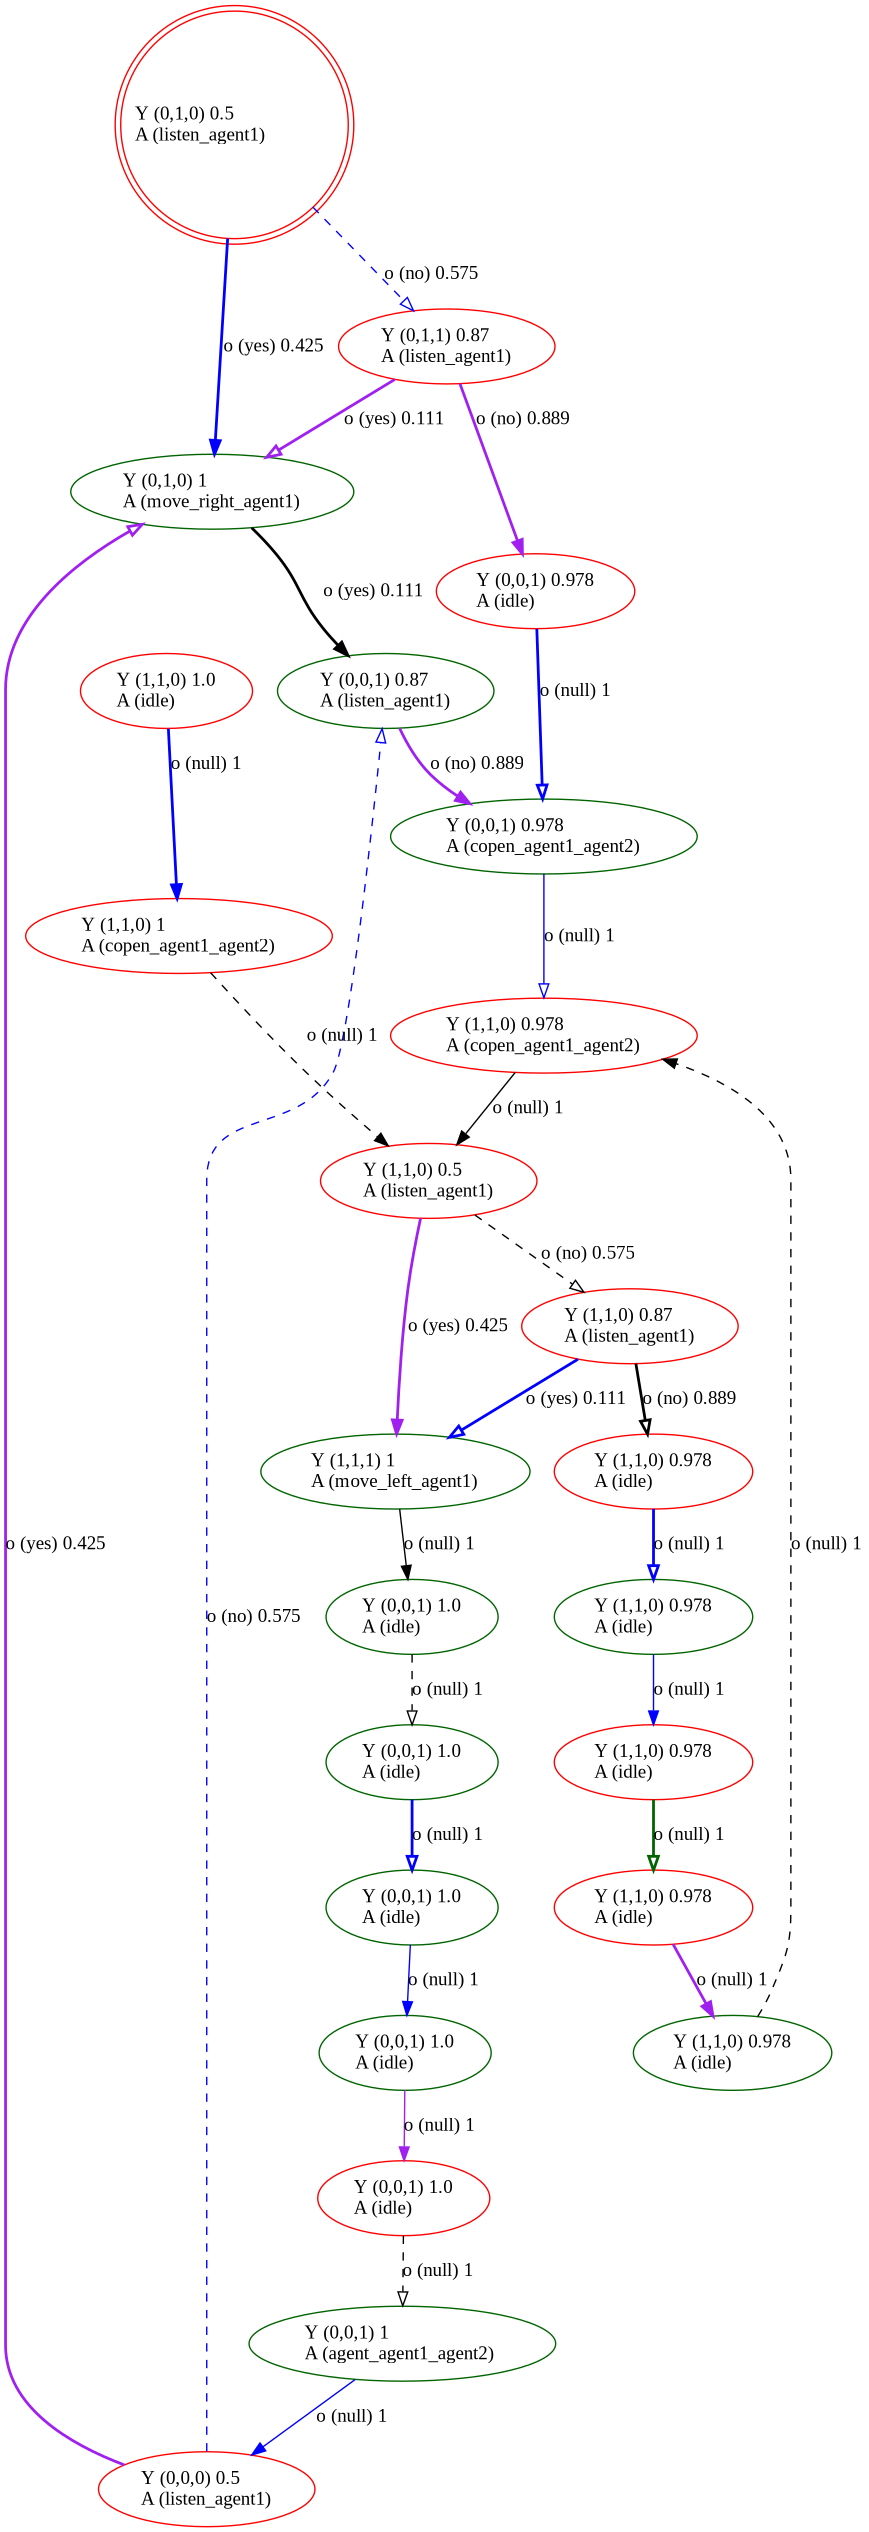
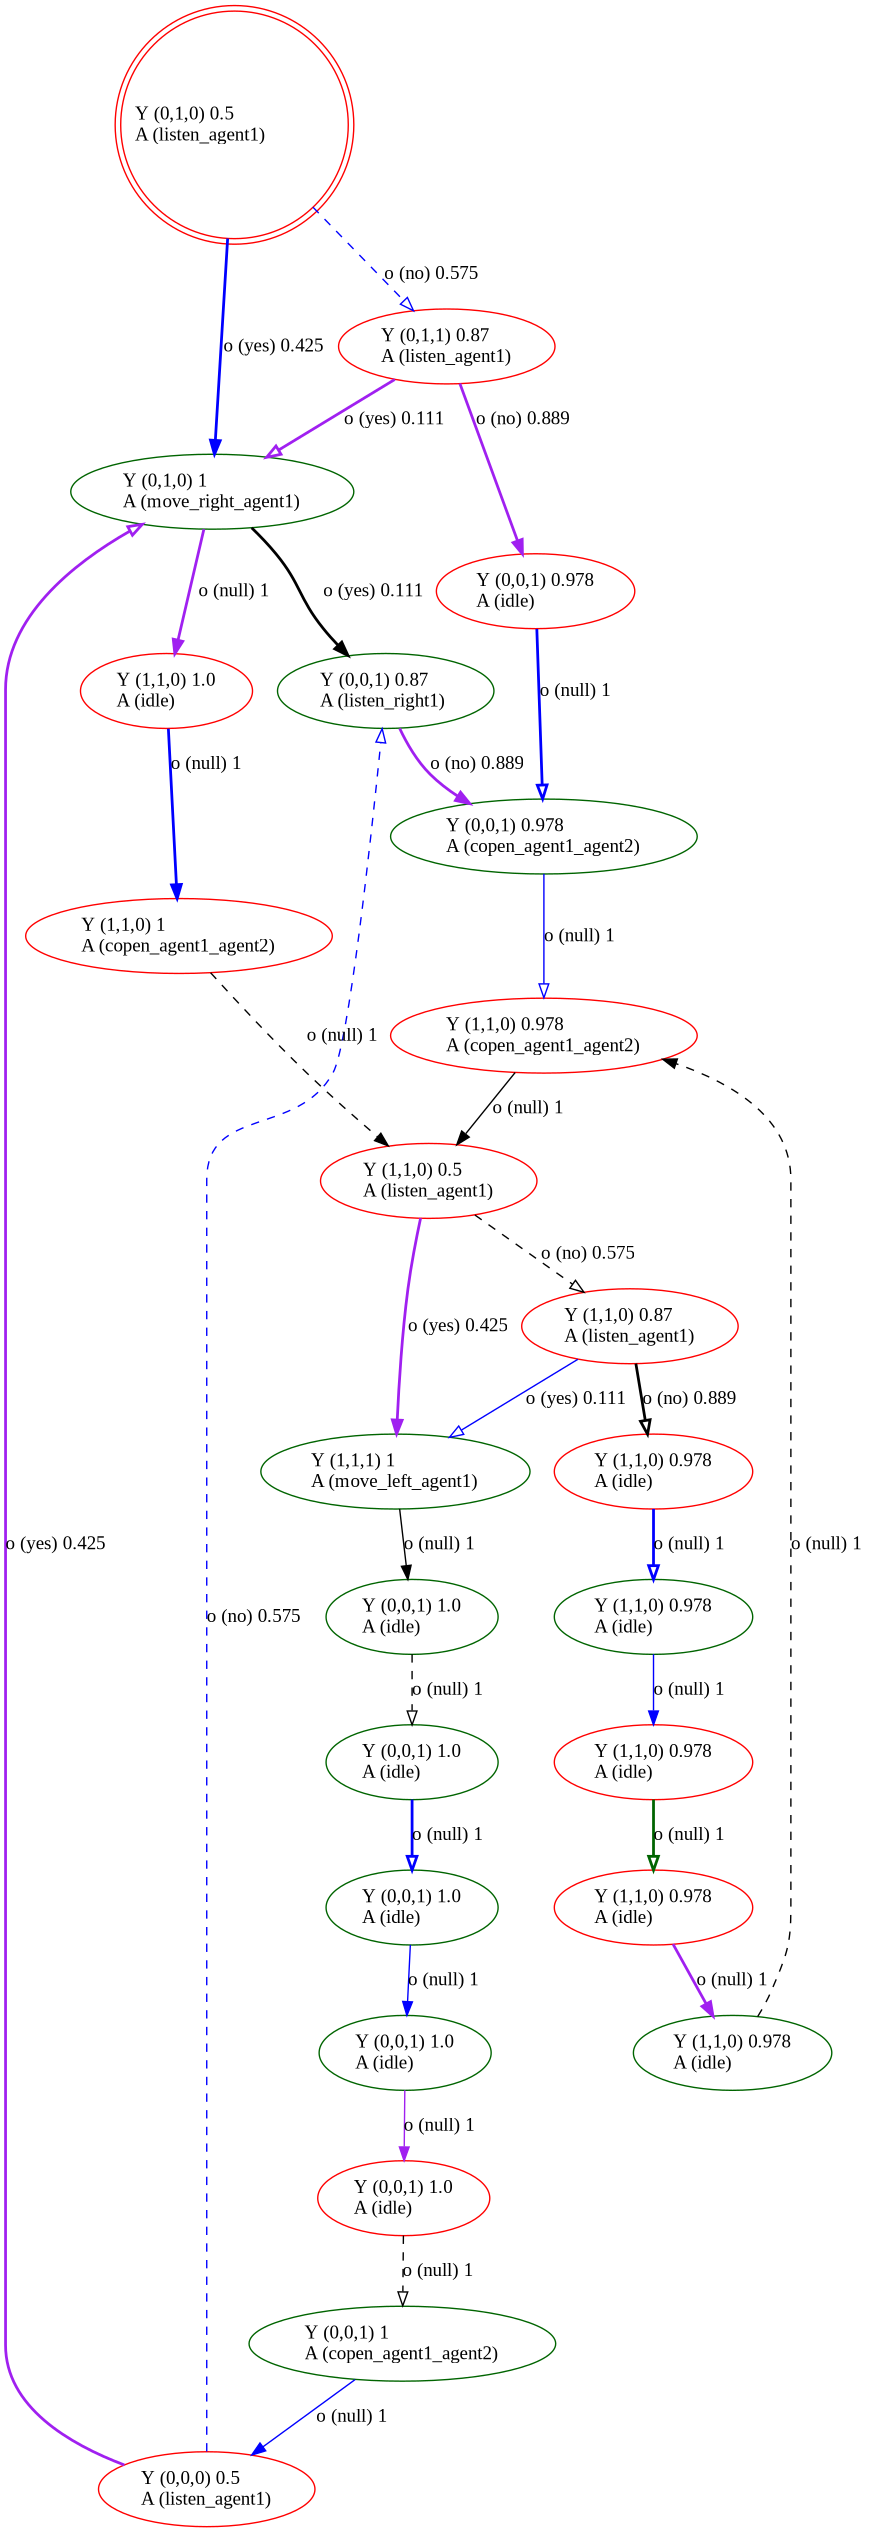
edge "Y (0,1,0) 1 A (move_right_agent1)" -> "Y (1,1,0) 1.0 A (idle)": added, label "o (null) 1"
node "Y (0,0,1) 0.87 A (listen_agent1)": label "Y (0,0,1) 0.87 A (listen_agent1)" -> "Y (0,0,1) 0.87 A (listen_right1)"
edge "Y (1,1,0) 0.87 A (listen_agent1)" -> "Y (1,1,1) 1 A (move_left_agent1)": style bold -> solid
node "Y (0,0,1) 1 A (agent_agent1_agent2)": label "Y (0,0,1) 1 A (agent_agent1_agent2)" -> "Y (0,0,1) 1 A (copen_agent1_agent2)"
